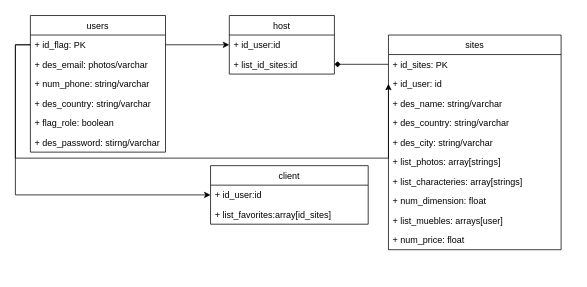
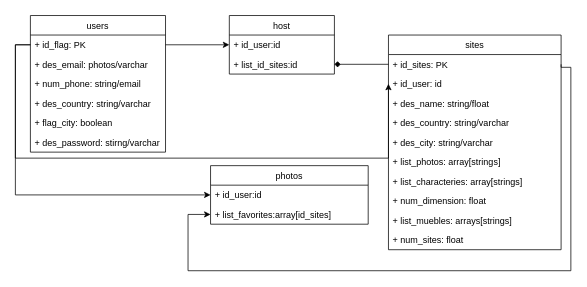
node "+ num_phone: string/varchar": label "+ num_phone: string/varchar" -> "+ num_phone: string/email"
node "+ des_name: string/varchar": label "+ des_name: string/varchar" -> "+ des_name: string/float"
node "+ flag_role: boolean": label "+ flag_role: boolean" -> "+ flag_city: boolean"
node "client": label "client" -> "photos"
node "+ list_muebles: arrays[user]": label "+ list_muebles: arrays[user]" -> "+ list_muebles: arrays[strings]"
node "+ num_price: float": label "+ num_price: float" -> "+ num_sites: float"
edge "+ id_sites: PK" -> "+ list_favorites:array[id_sites]": added
